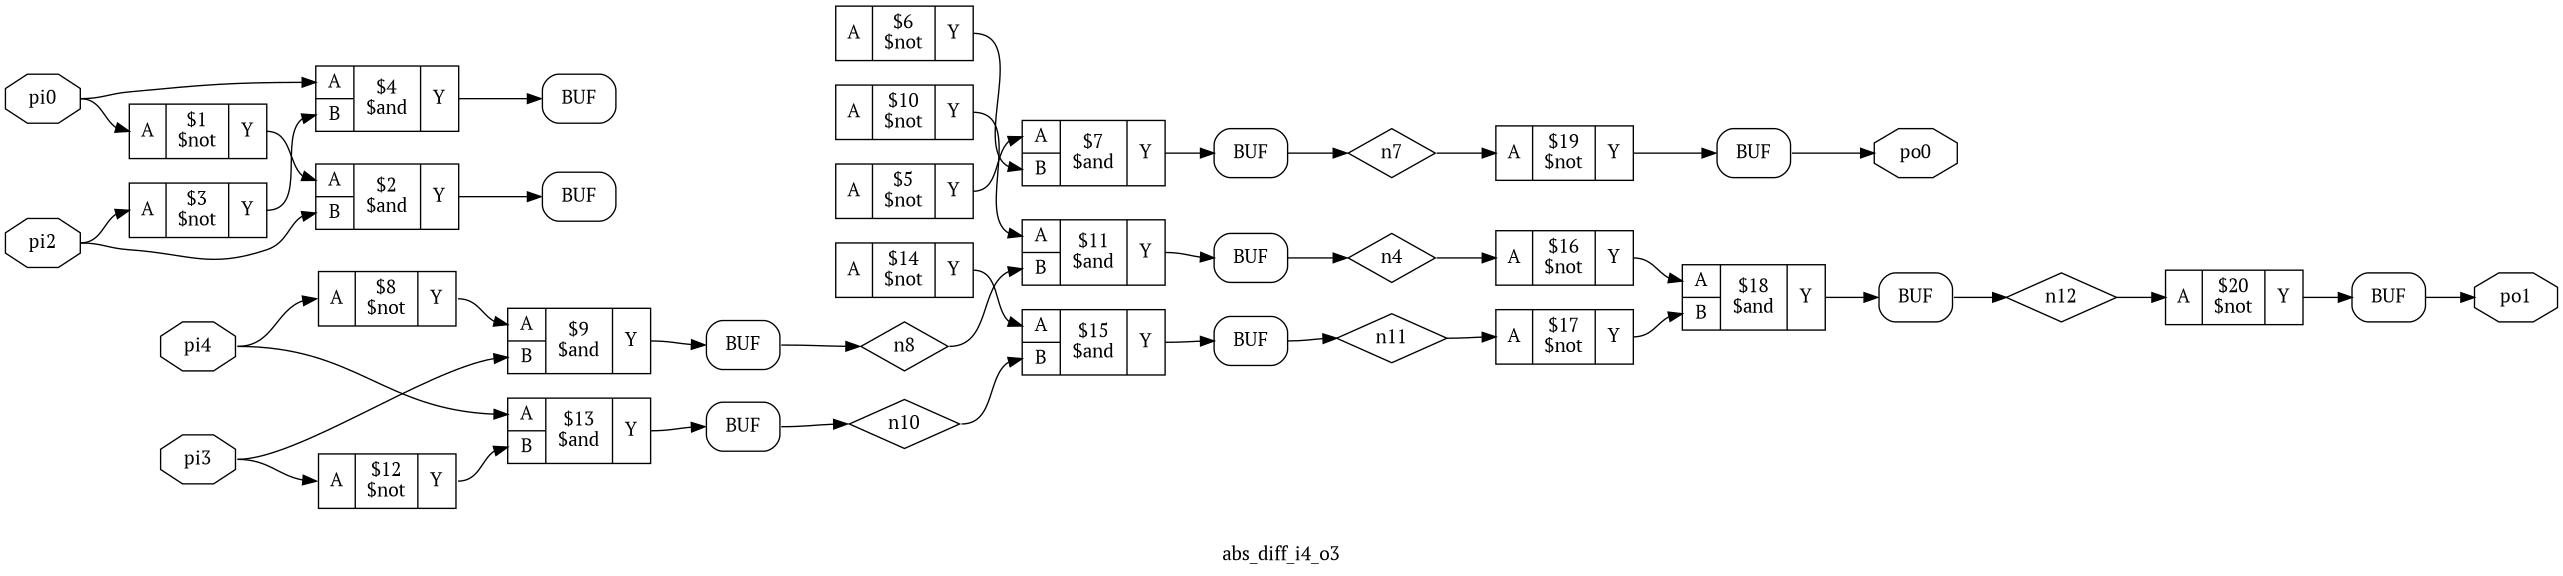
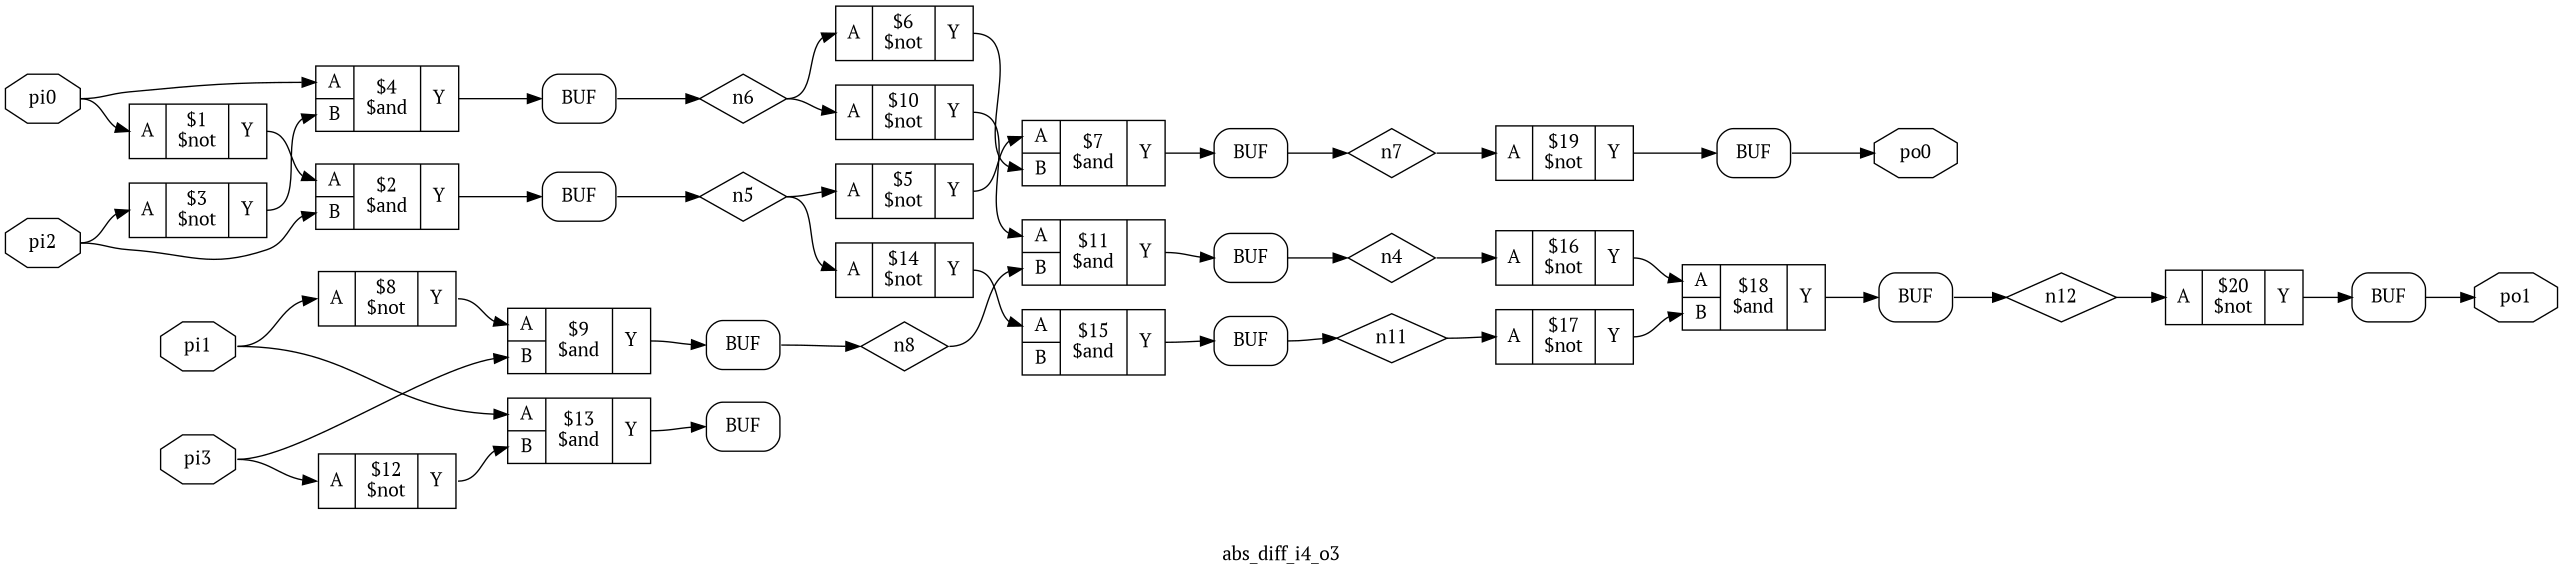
node "n6": added
node "n5": added
node "pi4": label "pi4" -> "pi1"
node "n10": removed
